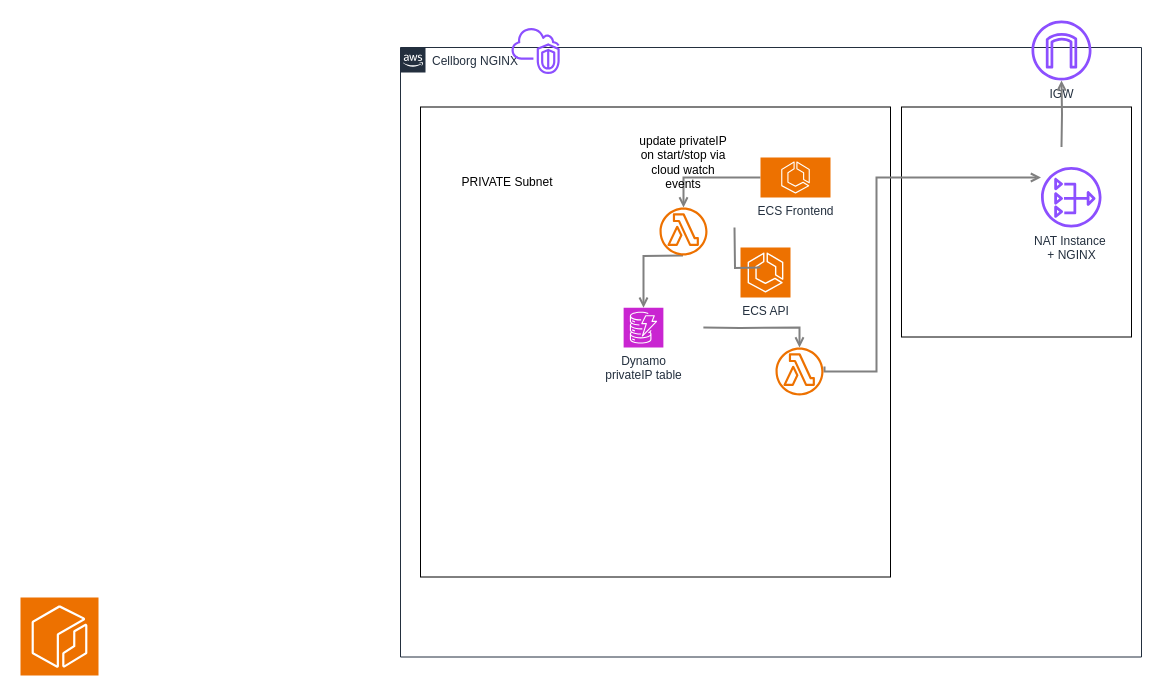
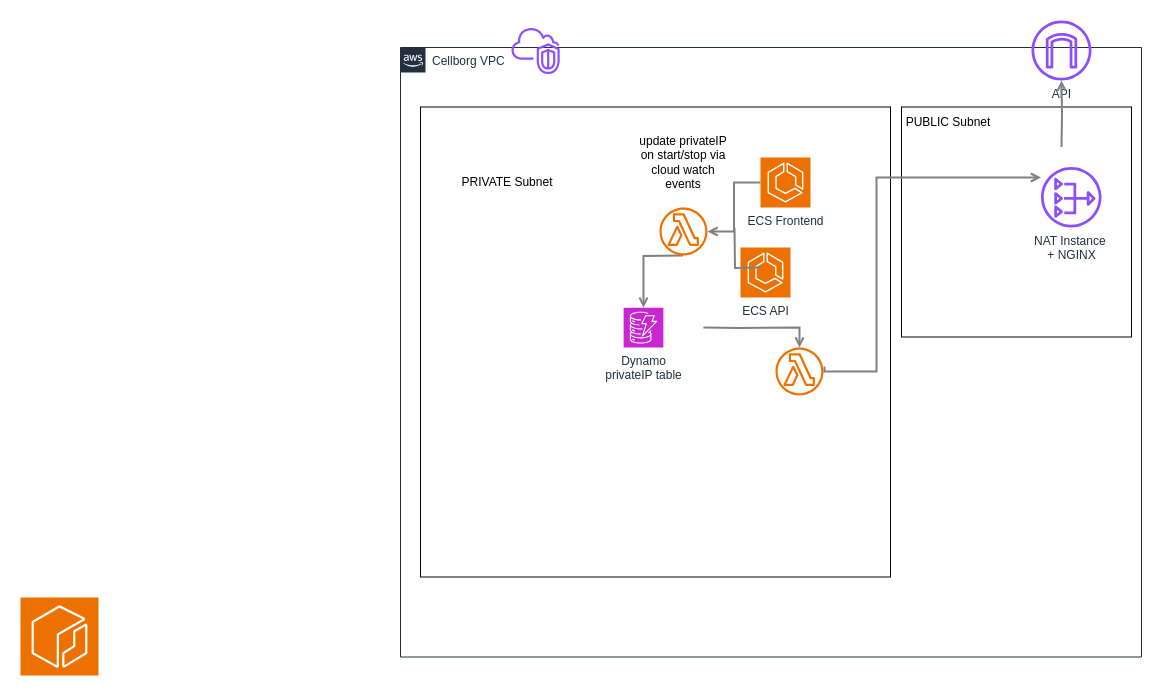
node "Cellborg NGINX": label "Cellborg NGINX" -> "Cellborg VPC"
node "IGW": label "IGW" -> "API"
node "PUBLIC Subnet": added
node "ECS Frontend": size 70x40 -> 50x50
